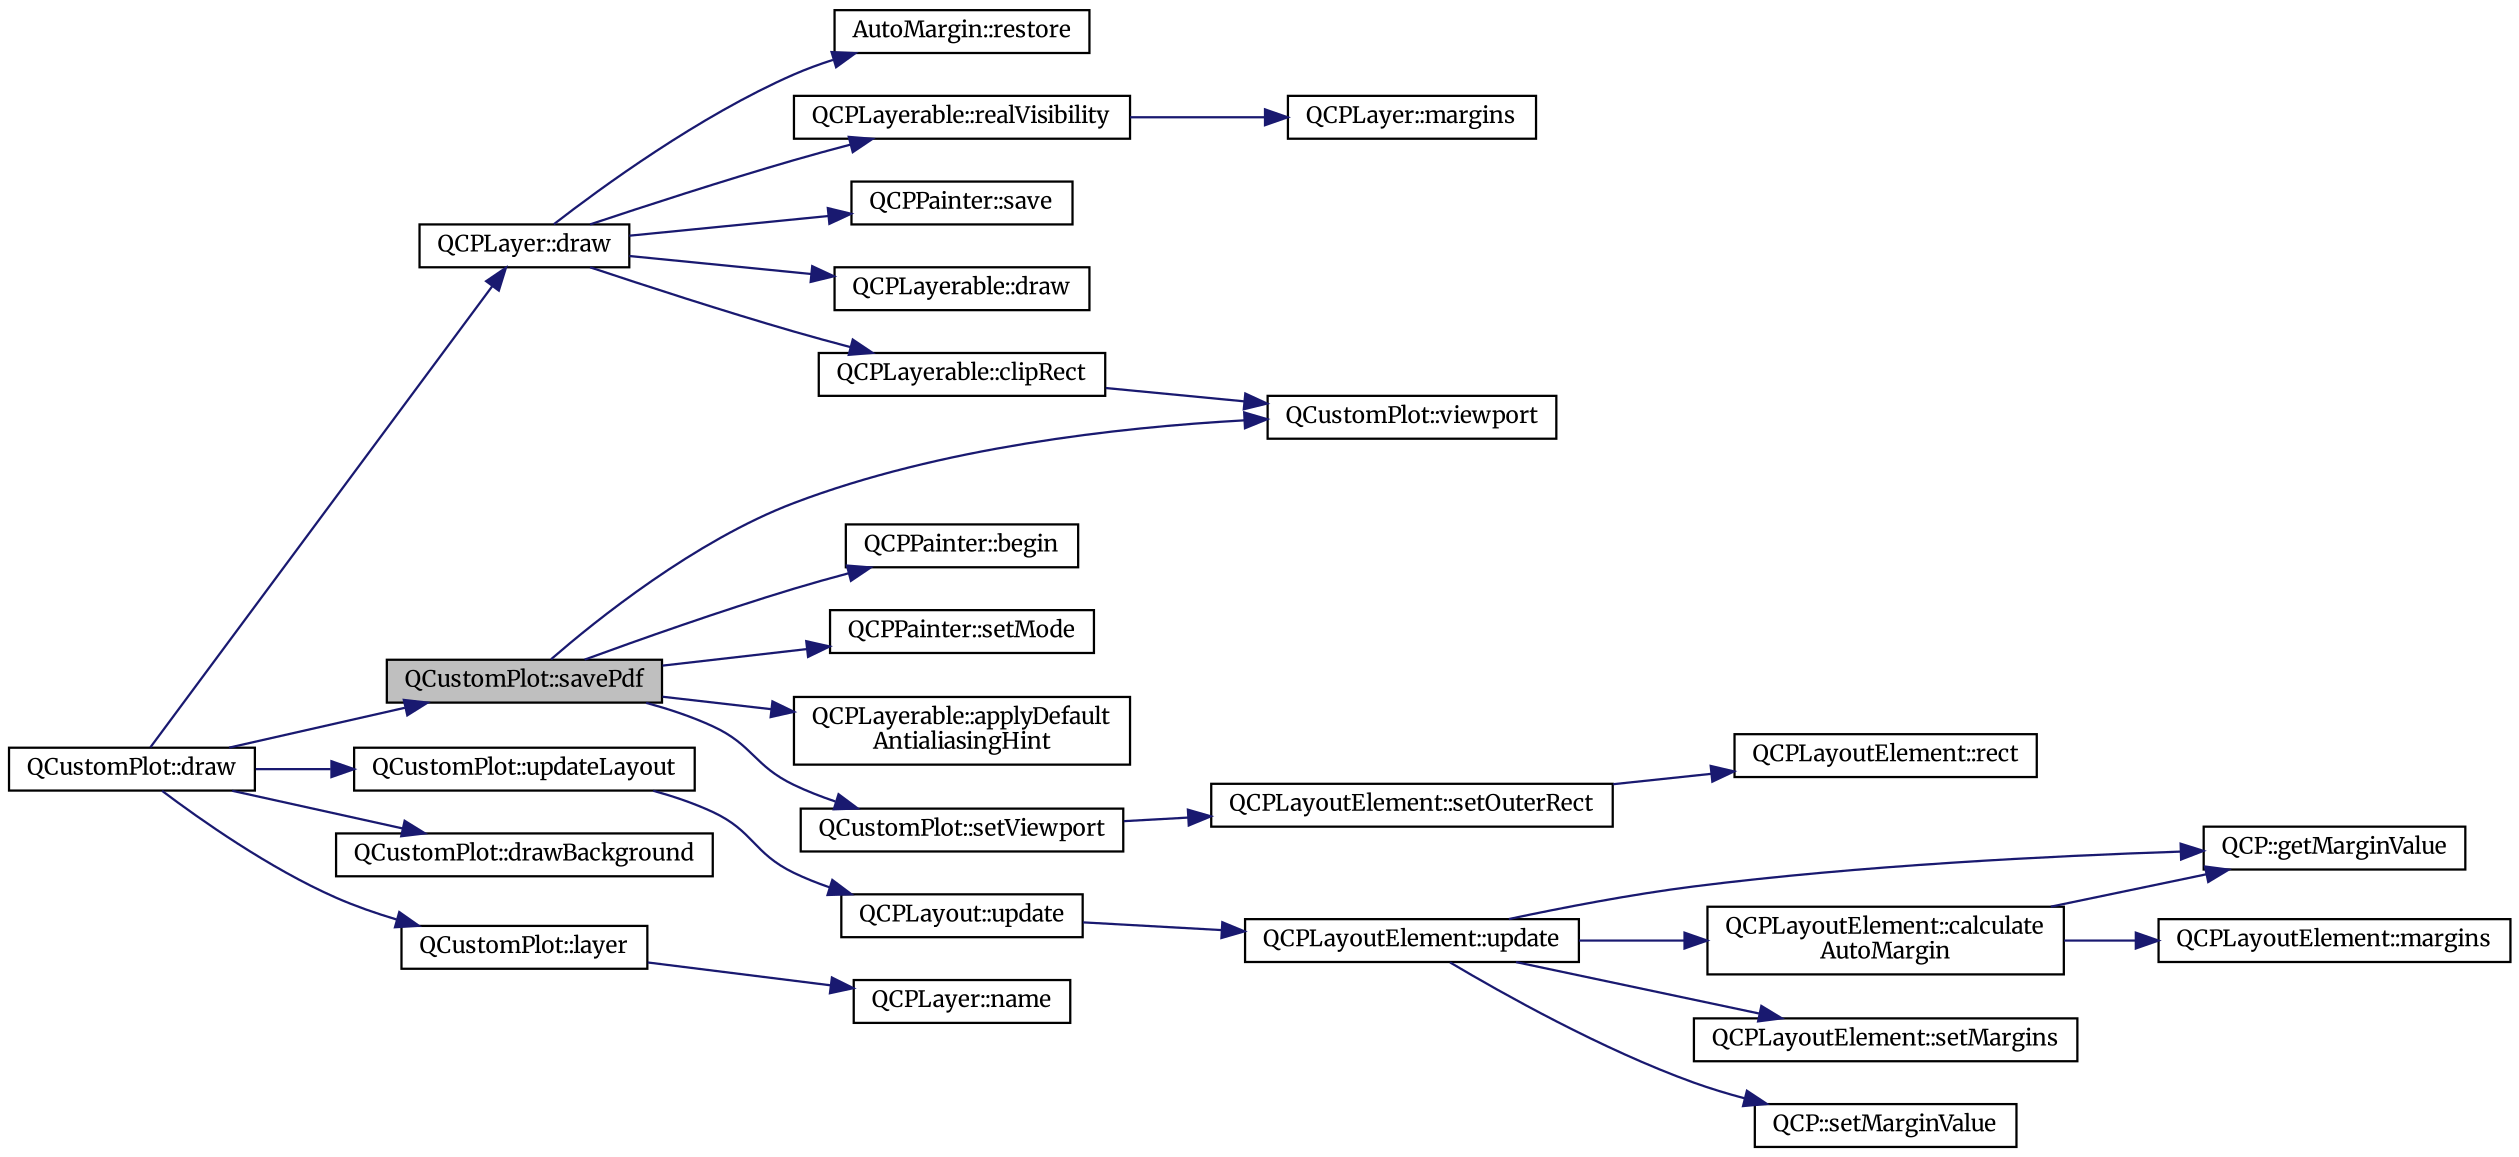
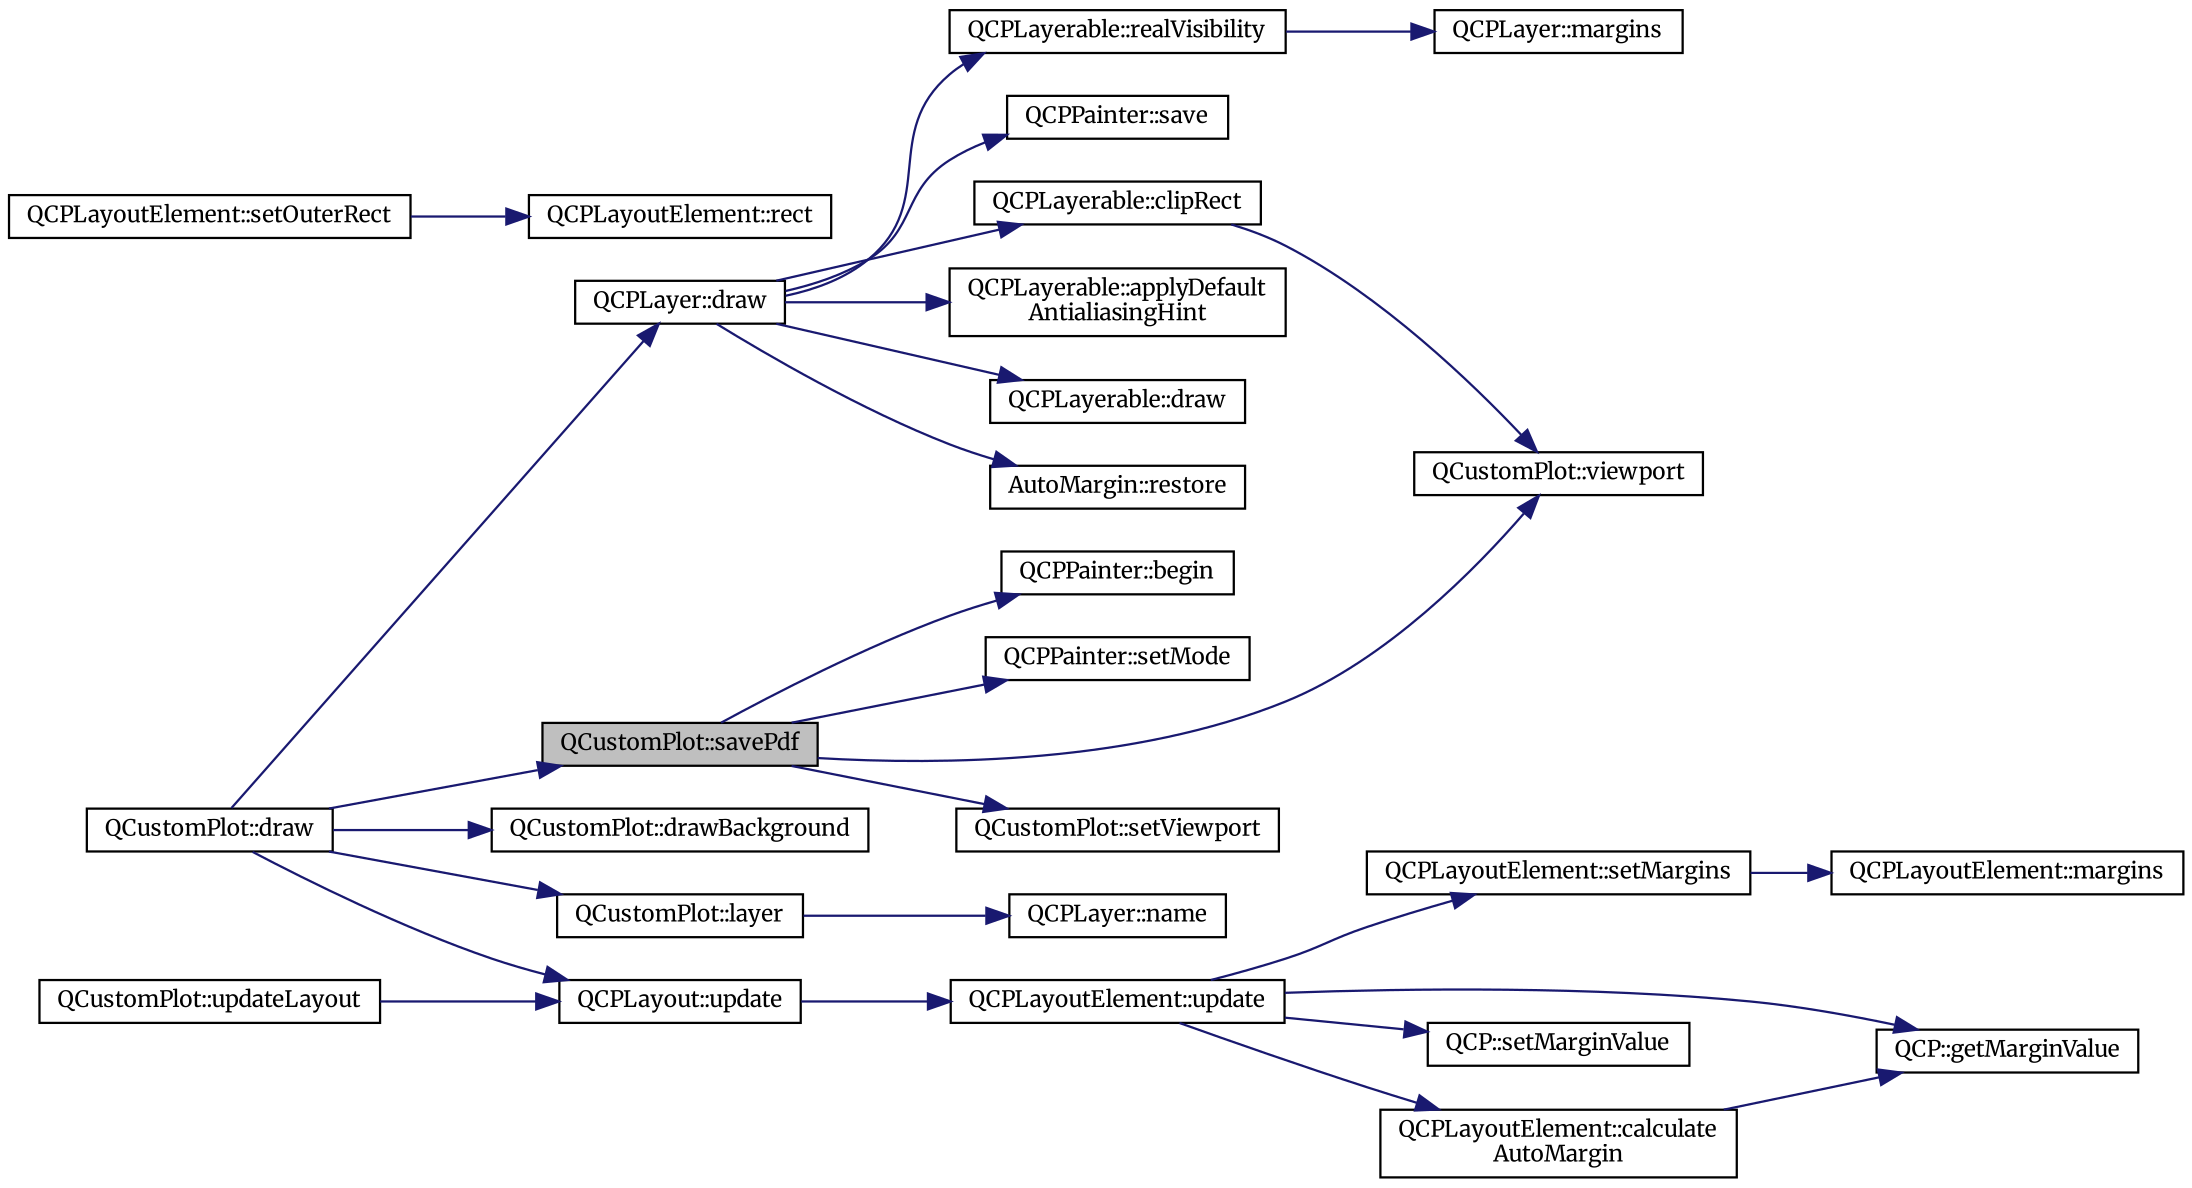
edge "QCustomPlot::savePdf" -> "QCPLayerable::applyDefault AntialiasingHint": now "QCPLayer::draw" -> "QCPLayerable::applyDefault AntialiasingHint"
edge "QCustomPlot::draw" -> "QCustomPlot::updateLayout": now "QCustomPlot::draw" -> "QCPLayout::update"
edge "QCustomPlot::setViewport" -> "QCPLayoutElement::setOuterRect": removed
edge "QCPLayoutElement::calculate AutoMargin" -> "QCPLayoutElement::margins": now "QCPLayoutElement::setMargins" -> "QCPLayoutElement::margins"
